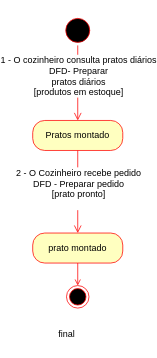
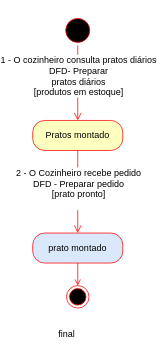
node "prato montado": fillcolor #ffffc0 -> #dae8fc
